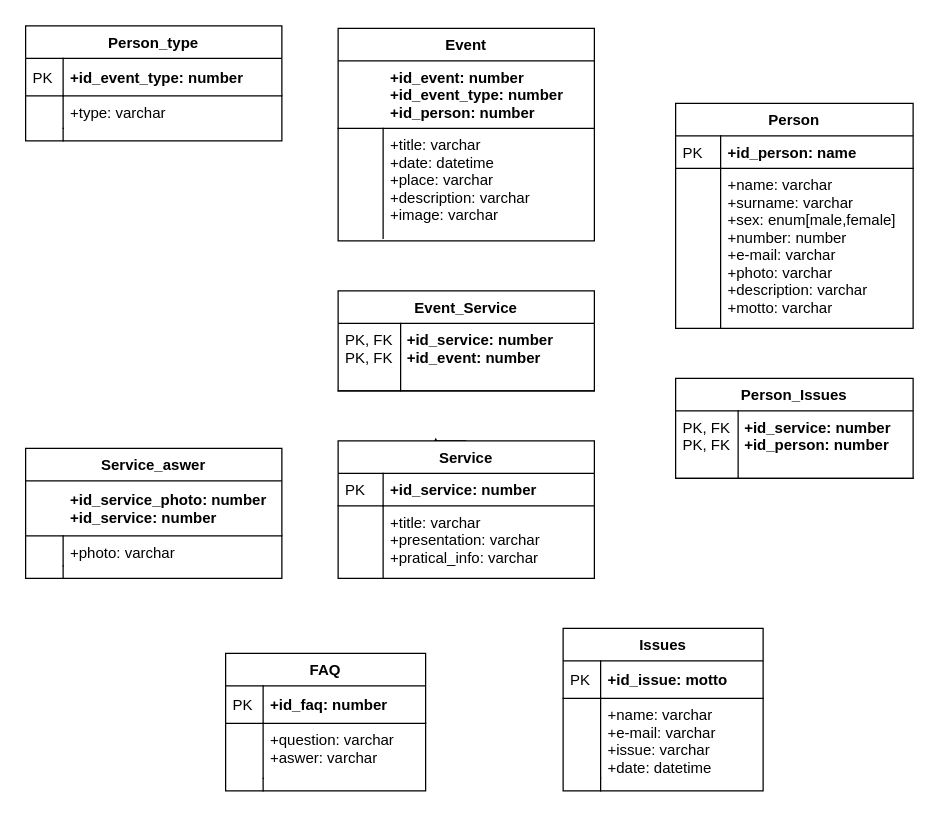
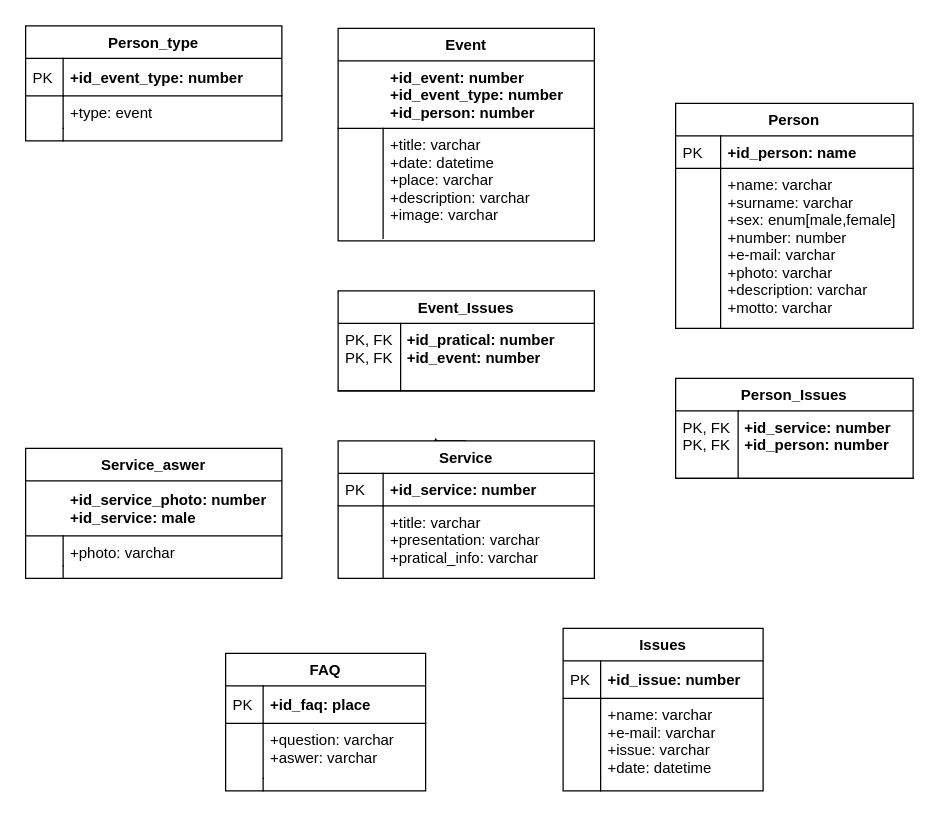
node "+type: varchar": label "+type: varchar" -> "+type: event"
node "Event_Service": label "Event_Service" -> "Event_Issues"
node "+id_service: number +id_event: number": label "+id_service: number +id_event: number" -> "+id_pratical: number +id_event: number"
node "+id_service_photo: number +id_service: number": label "+id_service_photo: number +id_service: number" -> "+id_service_photo: number +id_service: male"
node "+id_issue: motto": label "+id_issue: motto" -> "+id_issue: number"
node "+id_faq: number": label "+id_faq: number" -> "+id_faq: place"
